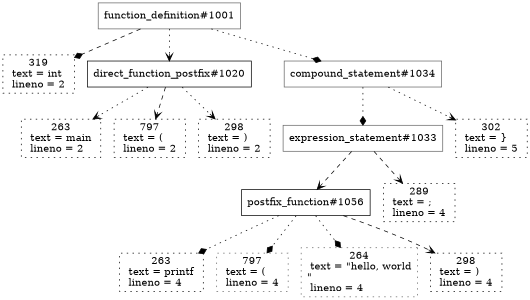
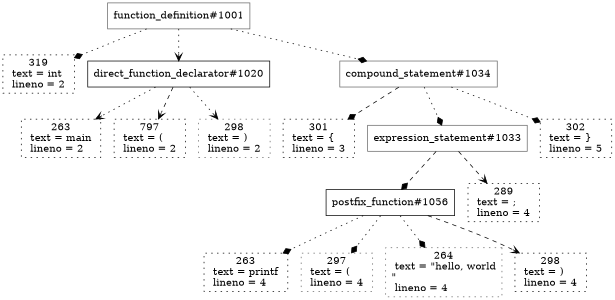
edge "function_definition#1001" -> "319 text = int lineno = 2": style dashed -> dotted
node "direct_function_postfix#1020": label "direct_function_postfix#1020" -> "direct_function_declarator#1020"
edge "compound_statement#1034" -> "302 text = } lineno = 5": arrowhead vee -> diamond
node "298 text = ) lineno = 2": color black -> gray40
node "301 text = { lineno = 3": added
edge "expression_statement#1033" -> "postfix_function#1056": arrowhead vee -> diamond
node "797 text = ( lineno = 4": label "797 text = ( lineno = 4" -> "297 text = ( lineno = 4"
